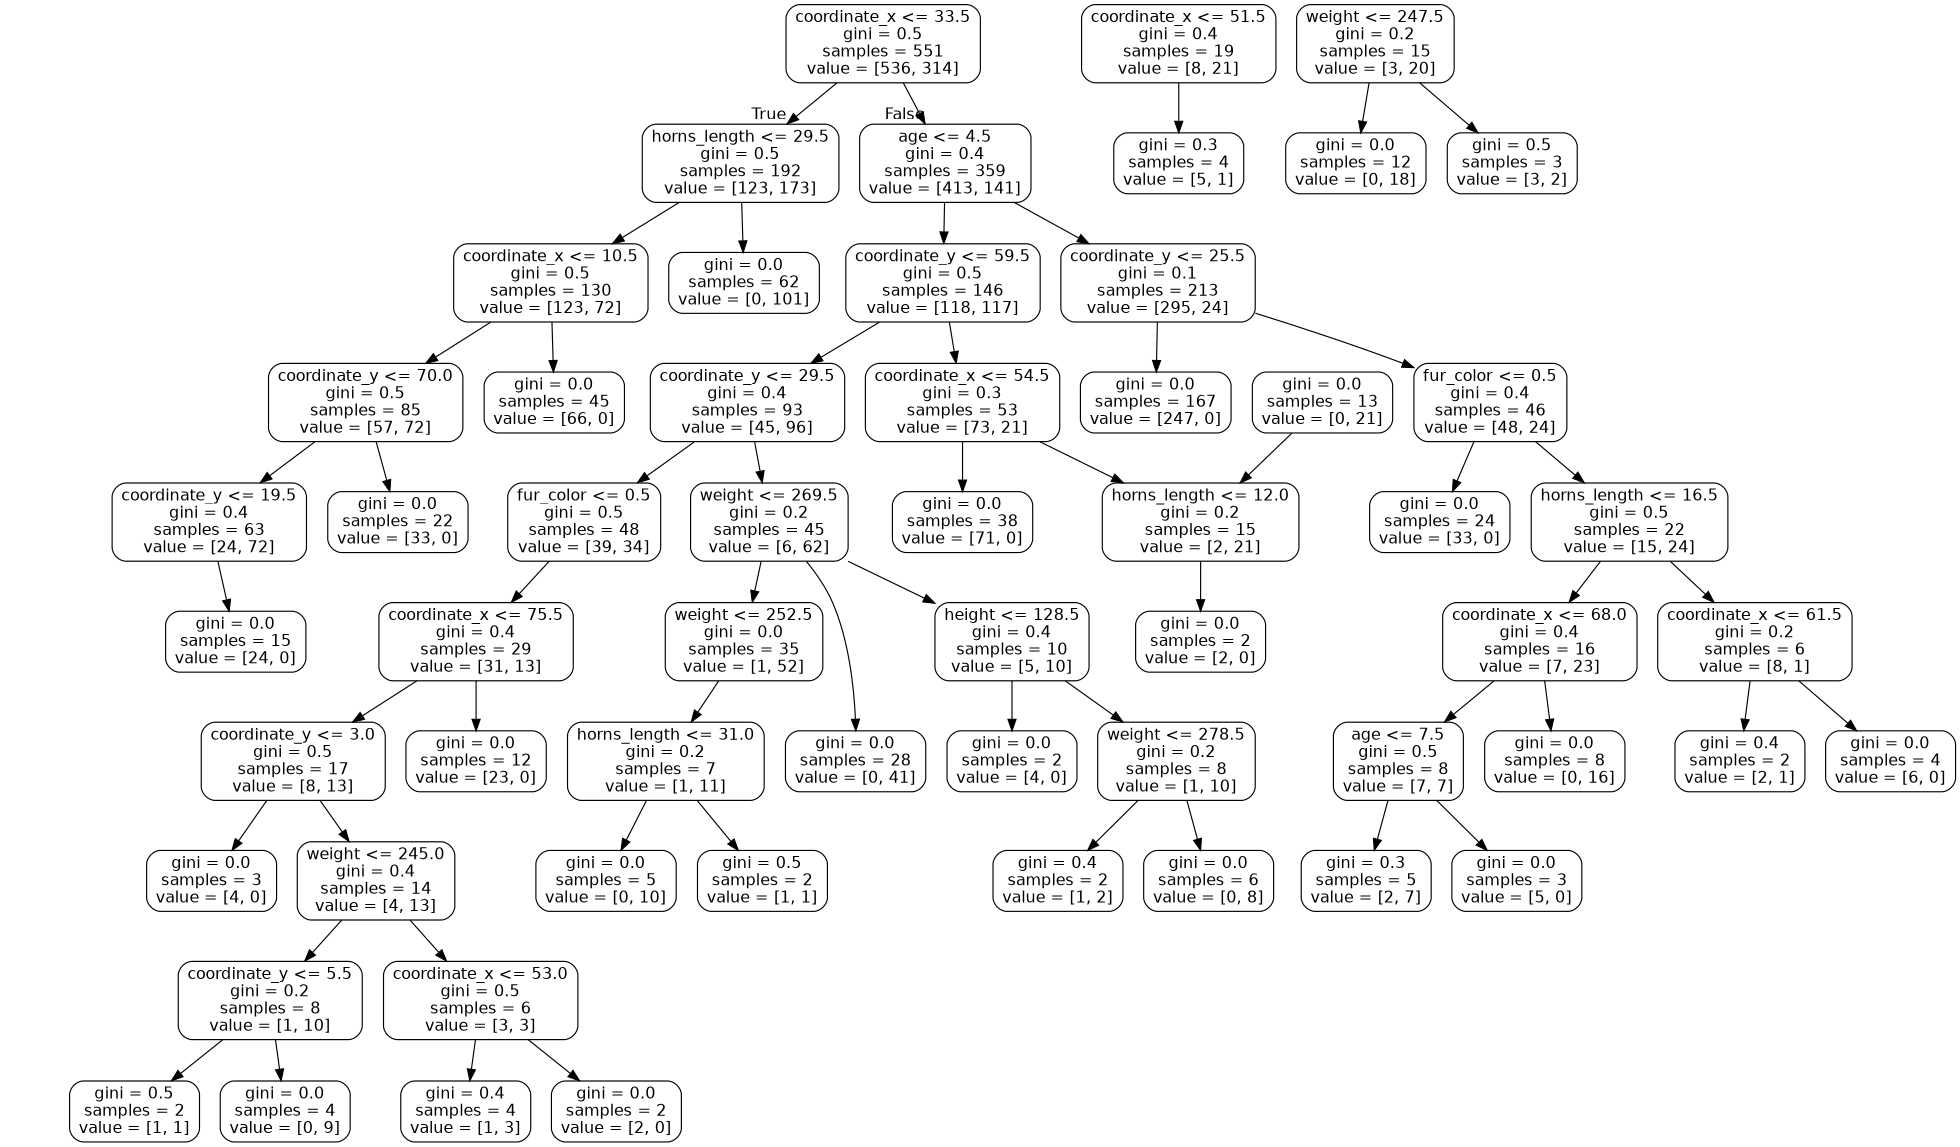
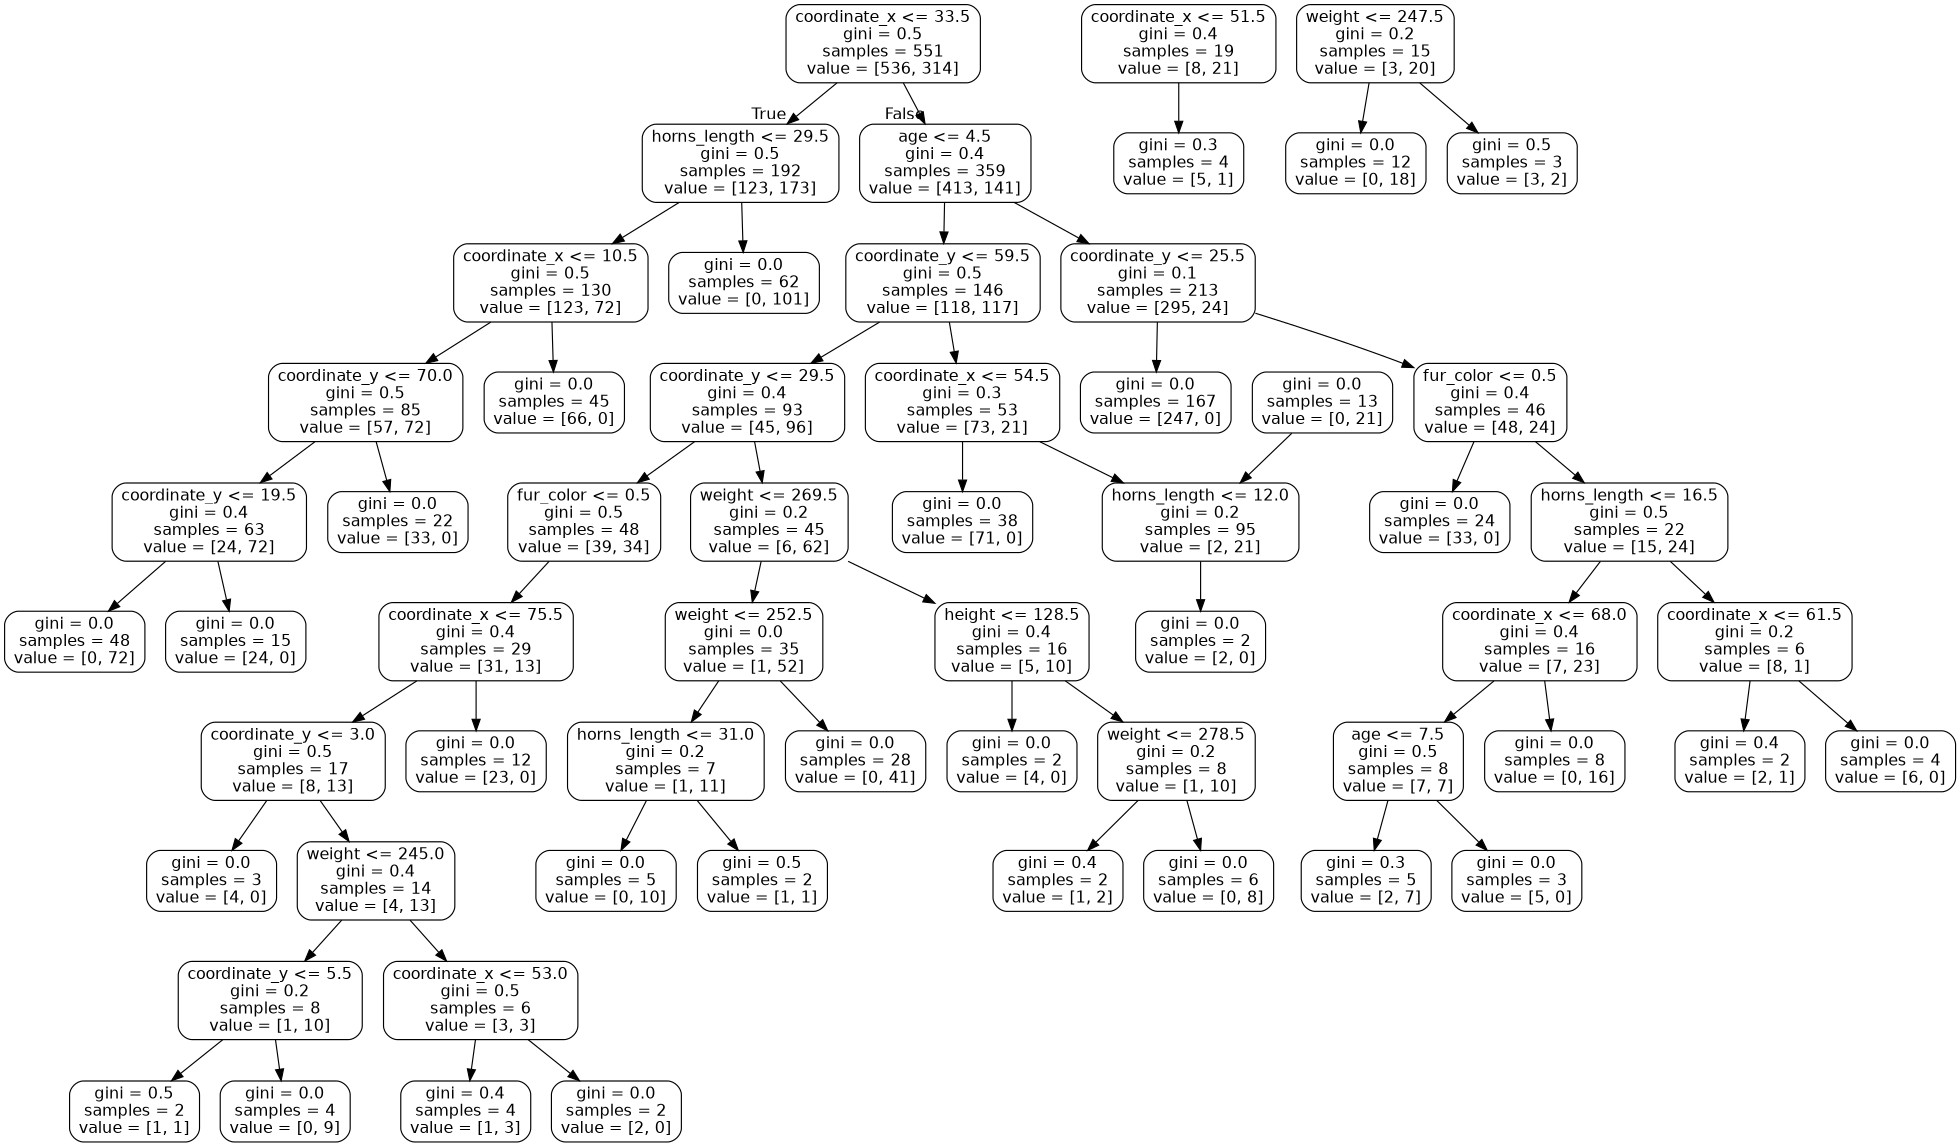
node "horns_length <= 12.0 gini = 0.2 samples = 15 value = [2, 21]": label "horns_length <= 12.0 gini = 0.2 samples = 15 value = [2, 21]" -> "horns_length <= 12.0 gini = 0.2 samples = 95 value = [2, 21]"
edge "weight <= 269.5 gini = 0.2 samples = 45 value = [6, 62]" -> "gini = 0.0 samples = 28 value = [0, 41]": now "weight <= 252.5 gini = 0.0 samples = 35 value = [1, 52]" -> "gini = 0.0 samples = 28 value = [0, 41]"
node "gini = 0.0 samples = 48 value = [0, 72]": added
node "height <= 128.5 gini = 0.4 samples = 10 value = [5, 10]": label "height <= 128.5 gini = 0.4 samples = 10 value = [5, 10]" -> "height <= 128.5 gini = 0.4 samples = 16 value = [5, 10]"
